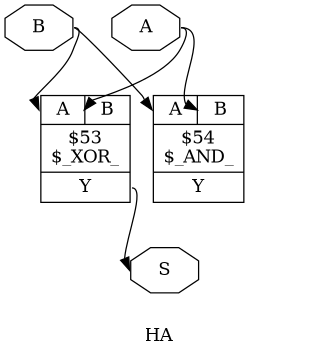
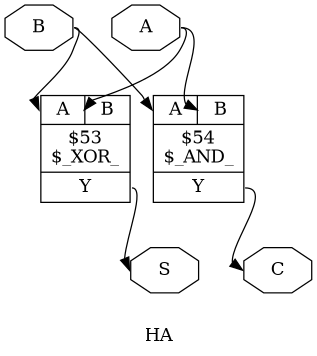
node "C": added
